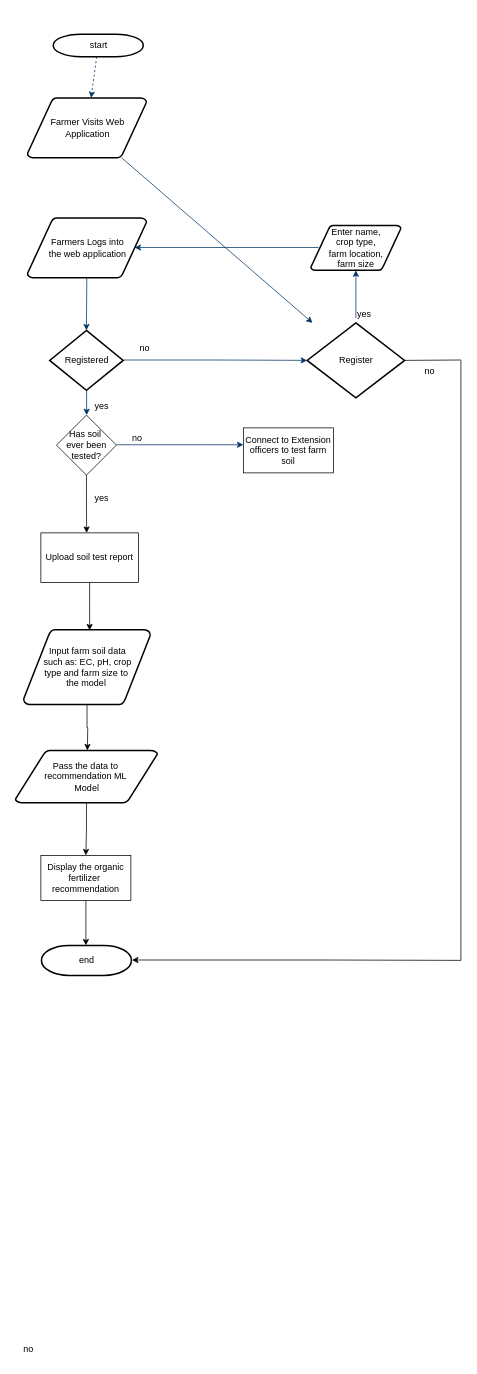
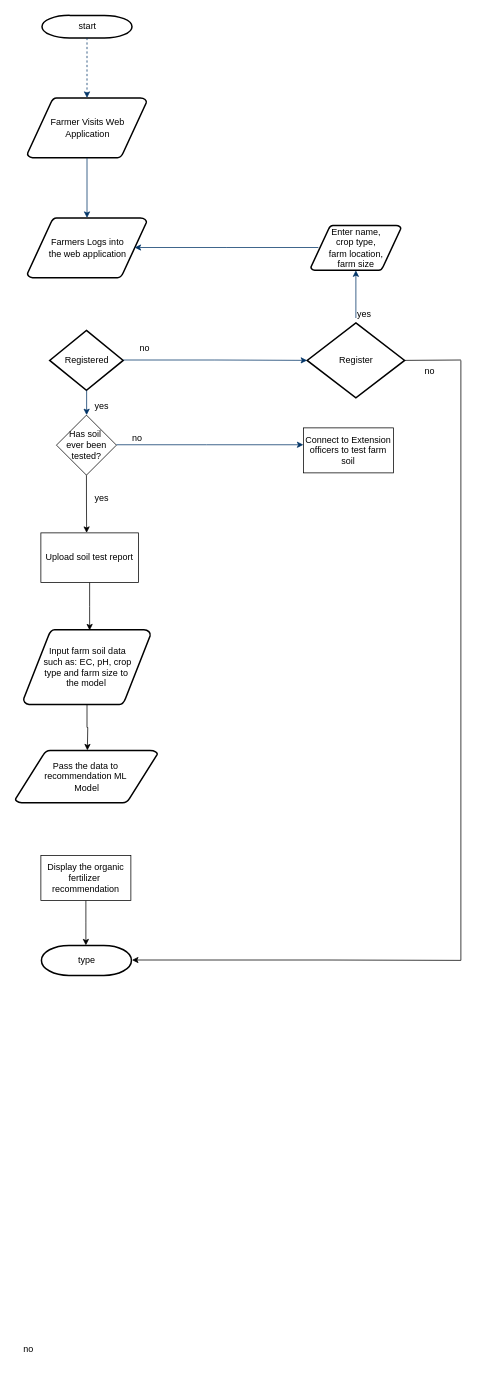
node "start": moved (98, 45) -> (87, 27)
edge "Farmer Visits Web Application" -> "Register": now "Farmer Visits Web Application" -> "Farmers Logs into the web application"
edge "Farmers Logs into the web application" -> "Registered": removed
node "Connect to Extension officers to test farm soil": moved (288, 450) -> (348, 450)
edge "Pass the data to recommendation ML Model" -> "Display the organic fertilizer recommendation": removed
node "end": label "end" -> "type"
